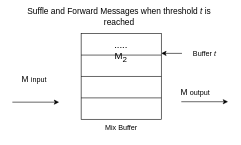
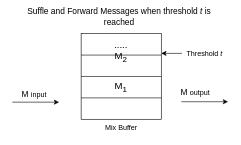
node "Buffer t": label "Buffer t" -> "Threshold t"
node "Μ input": moved (34, 80) -> (34, 95)
node "Μ1": added
